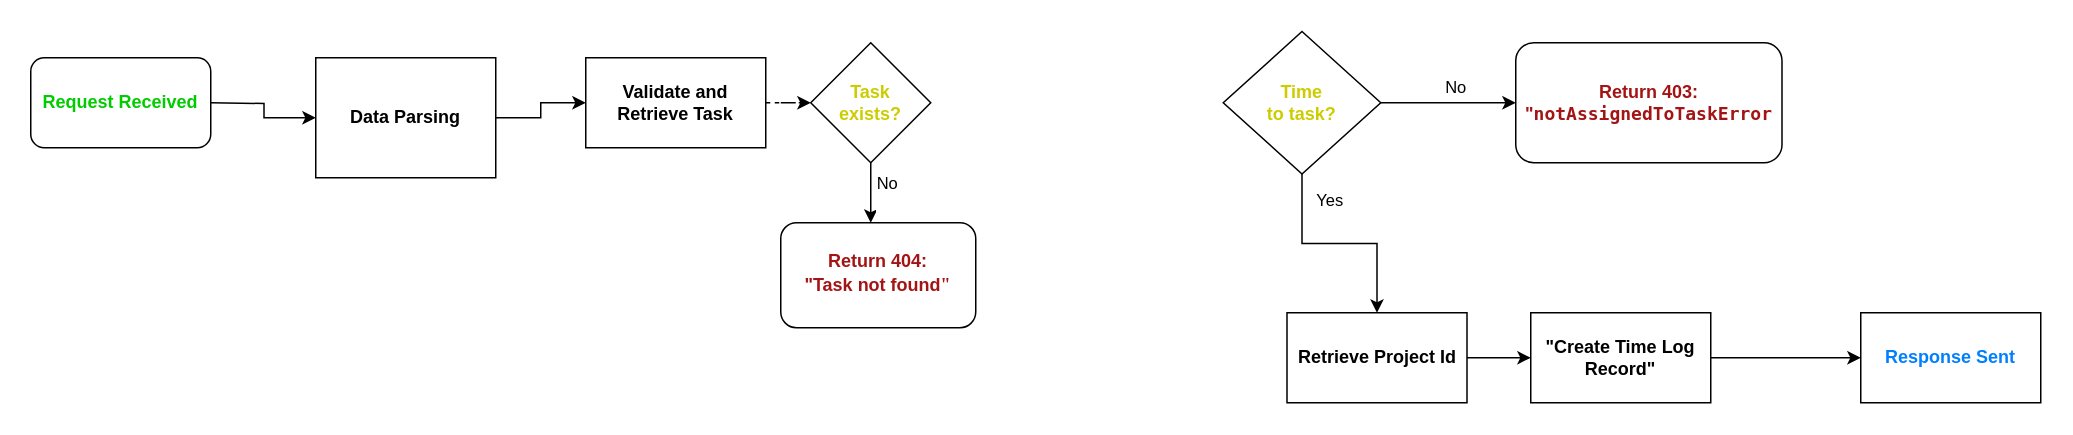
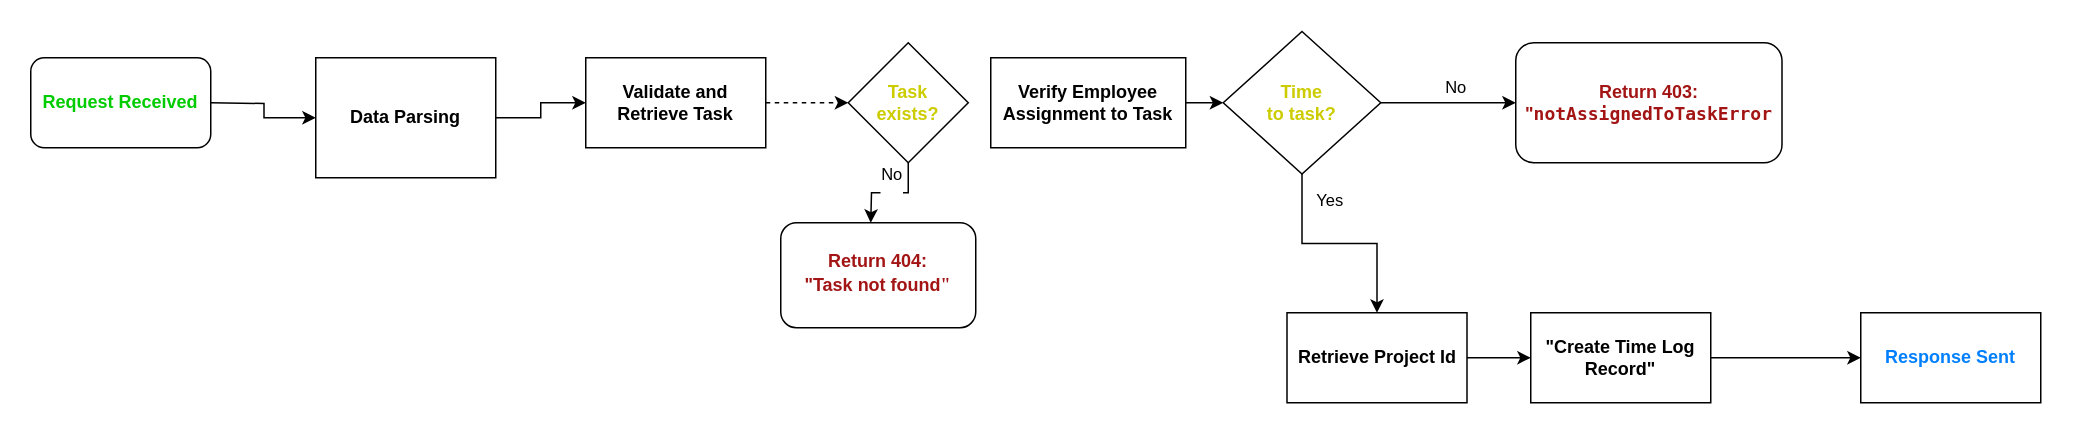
node "Task exists?": moved (871, 103) -> (908, 103)
node "Verify Employee Assignment to Task": added
edge "Verify Employee Assignment to Task" -> "Time to task?": added
